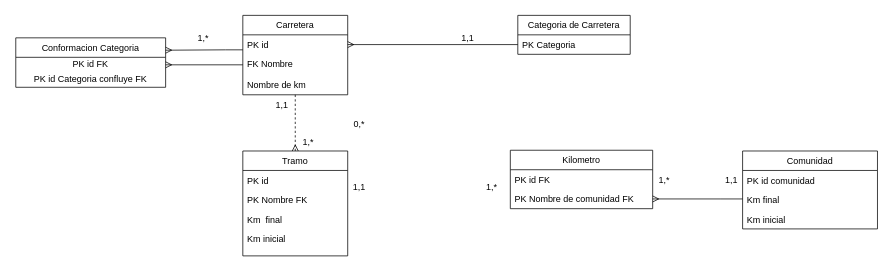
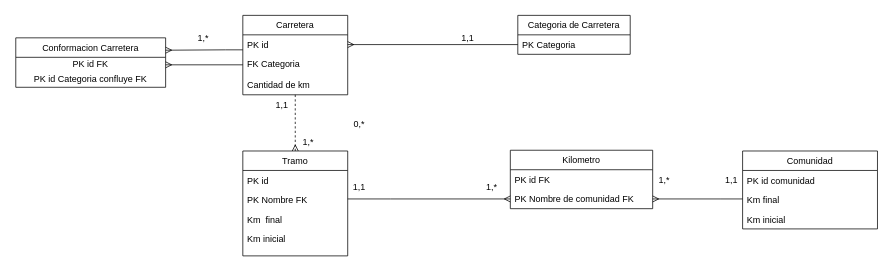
node "Conformacion Categoria": label "Conformacion Categoria" -> "Conformacion Carretera"
node "FK Nombre": label "FK Nombre" -> "FK Categoria"
node "Nombre de km": label "Nombre de km" -> "Cantidad de km"
edge "PK Nombre FK" -> "PK Nombre de comunidad FK": added
